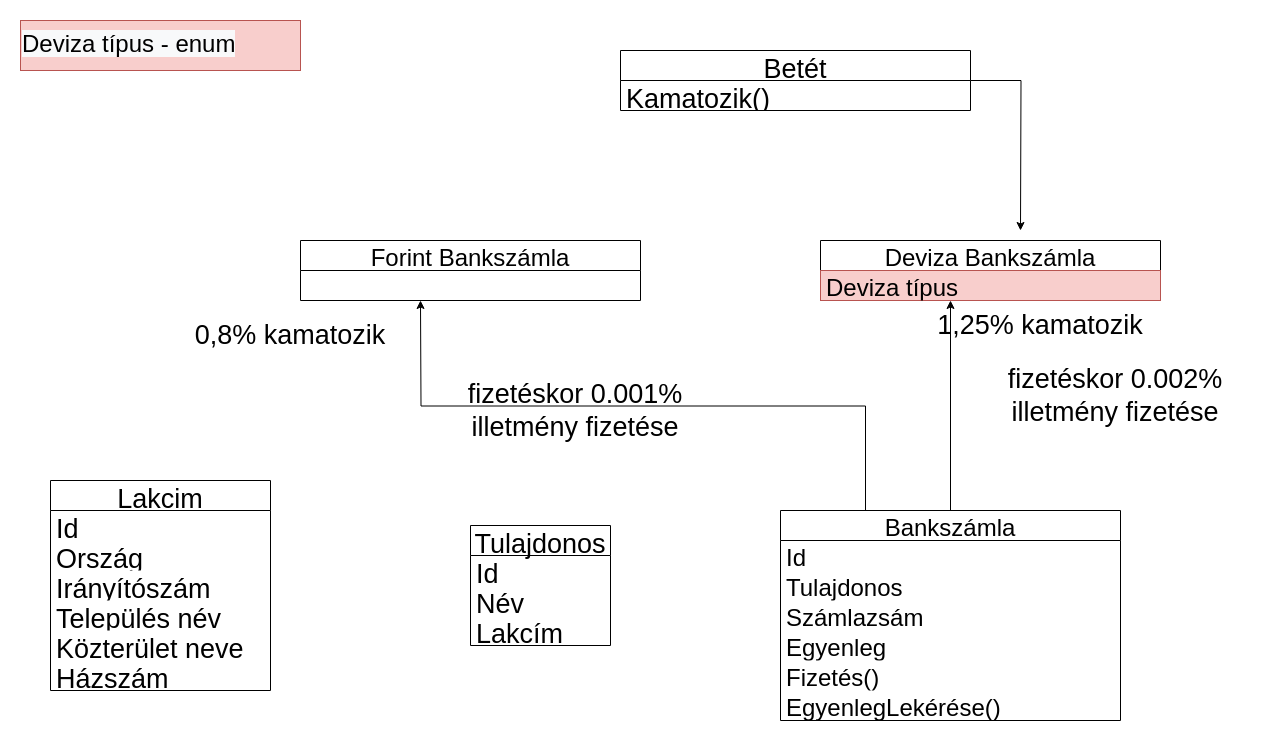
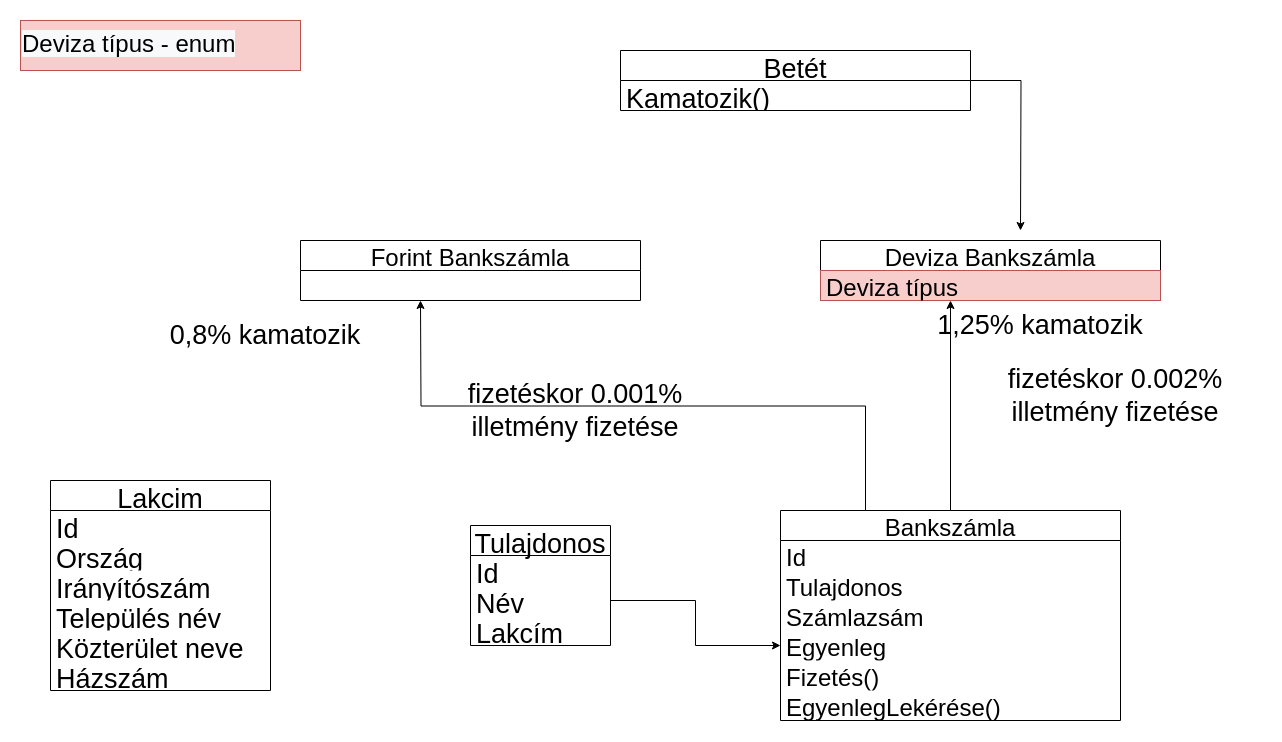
node "0,8% kamatozik": moved (291, 336) -> (266, 336)
edge "Név" -> "Egyenleg": added
